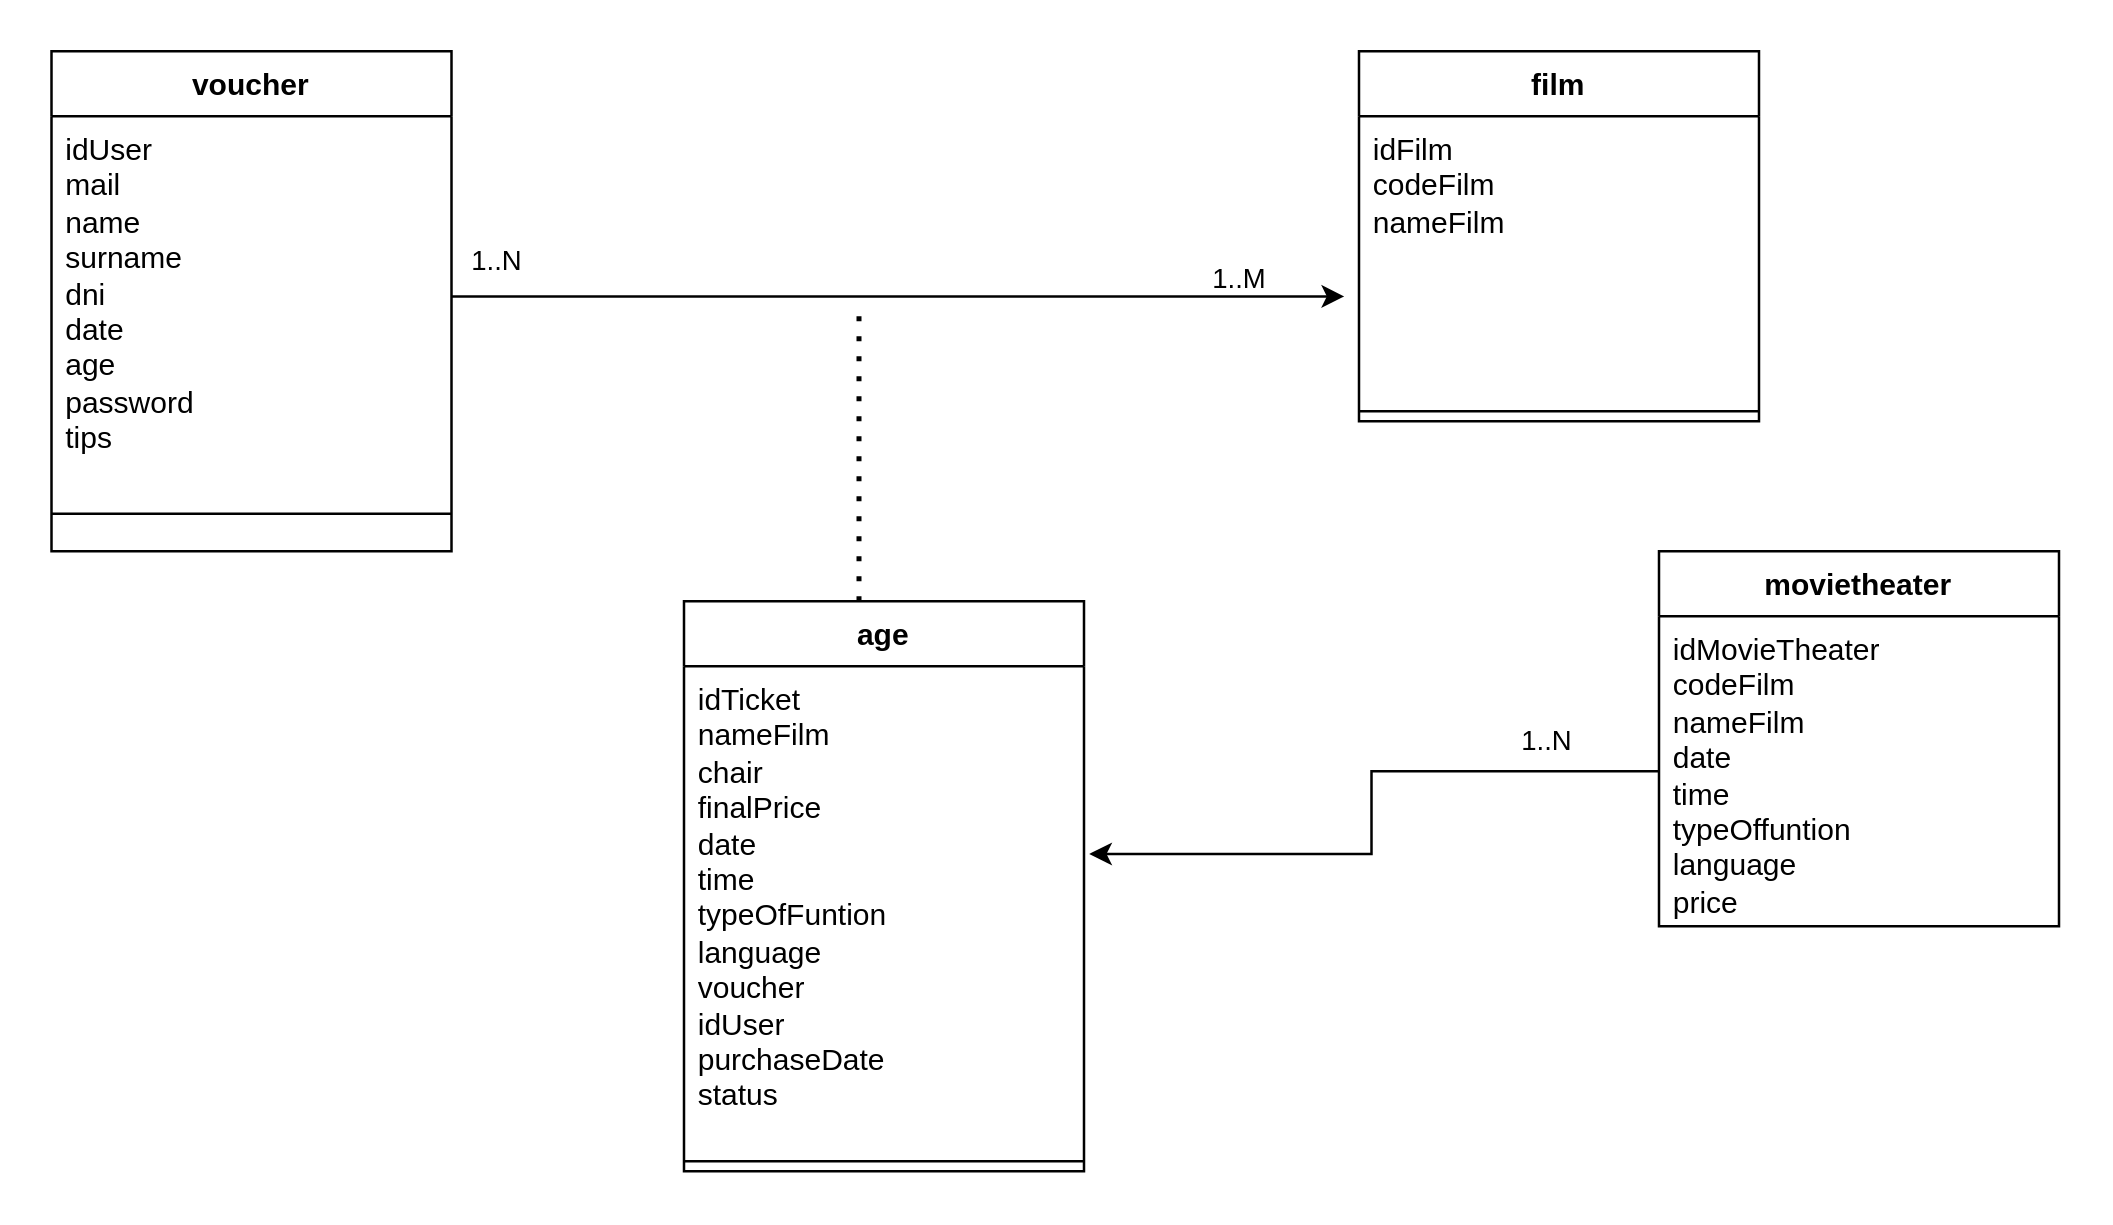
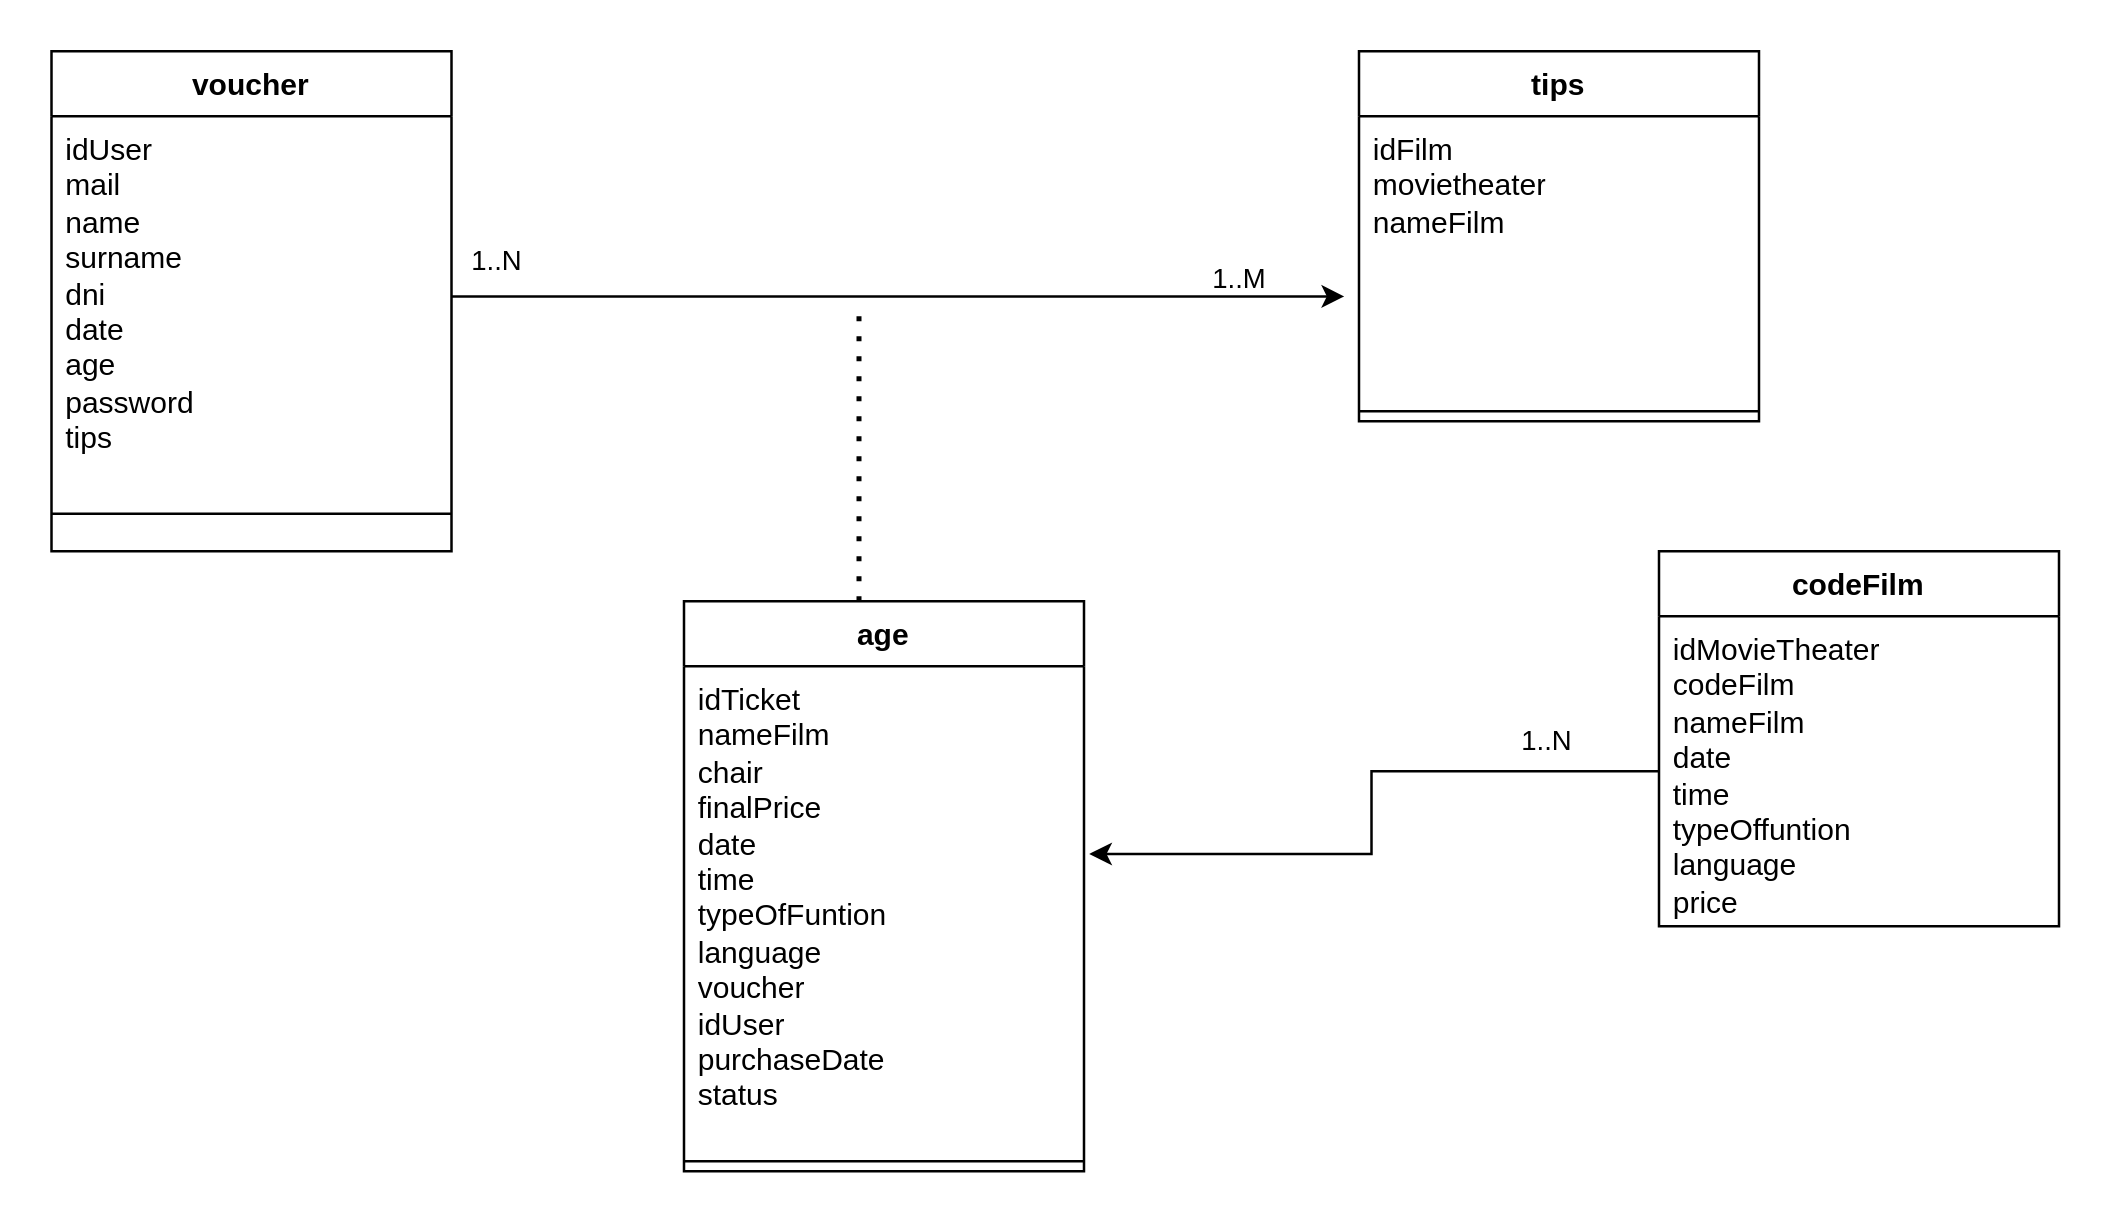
node "film": label "film" -> "tips"
node "idFilm codeFilm nameFilm": label "idFilm codeFilm nameFilm" -> "idFilm movietheater nameFilm"
node "movietheater": label "movietheater" -> "codeFilm"
